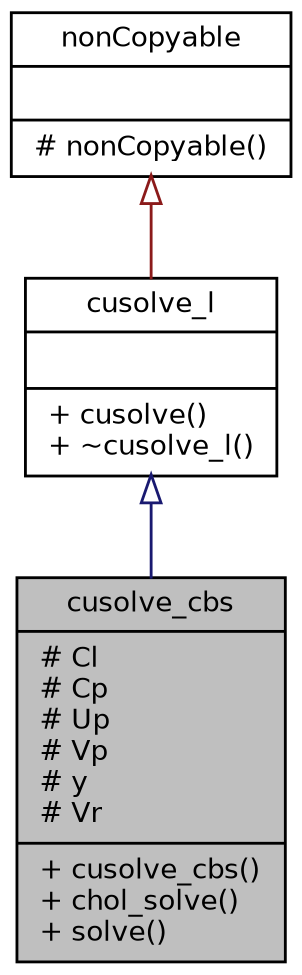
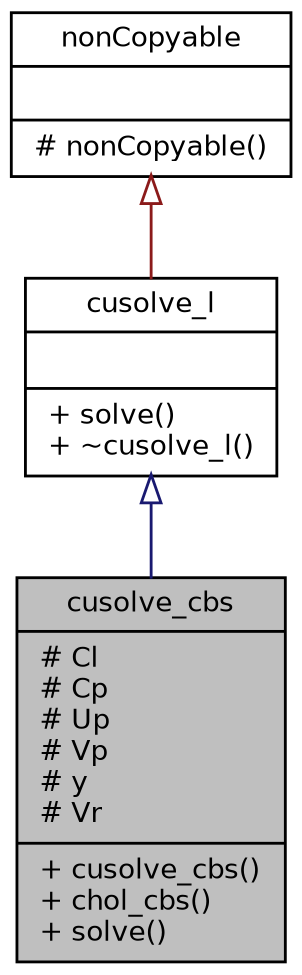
node "cusolve_l": text "+ cusolve()" -> "+ solve()"
node "cusolve_cbs": text "+ chol_solve()" -> "+ chol_cbs()"
